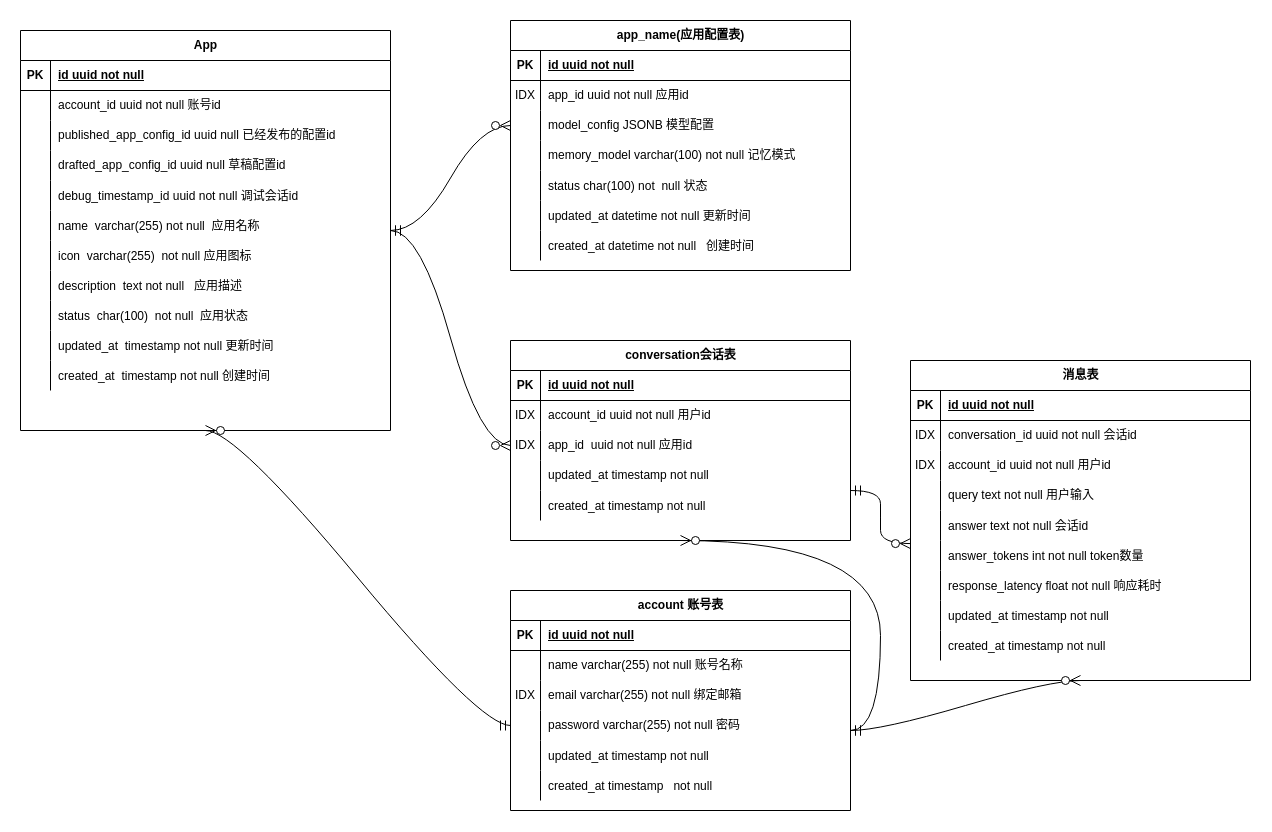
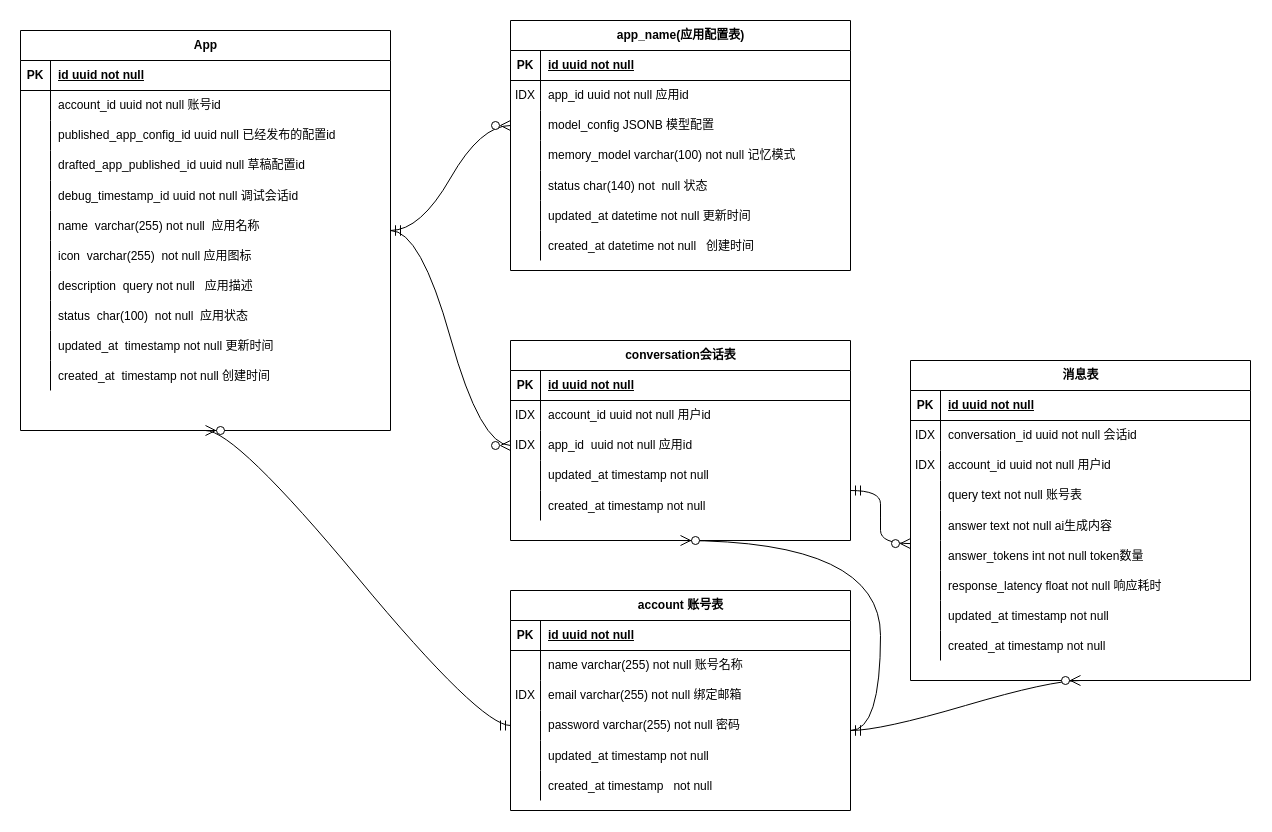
node "drafted_app_config_id uuid null 草稿配置id": label "drafted_app_config_id uuid null 草稿配置id" -> "drafted_app_published_id uuid null 草稿配置id"
node "status char(100) not null 状态": label "status char(100) not null 状态" -> "status char(140) not null 状态"
node "description text not null 应用描述": label "description text not null 应用描述" -> "description query not null 应用描述"
node "query text not null 用户输入": label "query text not null 用户输入" -> "query text not null 账号表"
node "answer text not null 会话id": label "answer text not null 会话id" -> "answer text not null ai生成内容"
